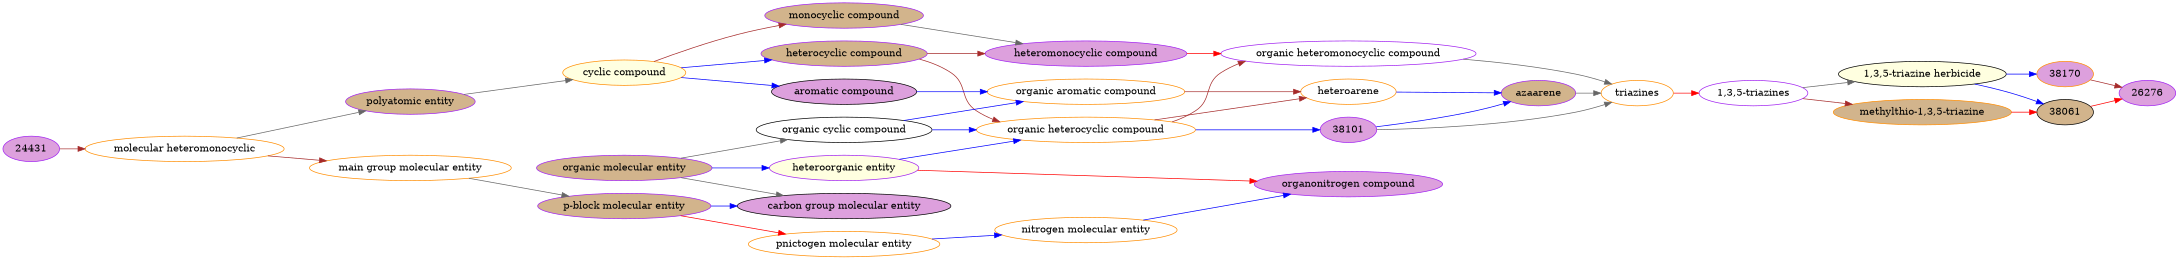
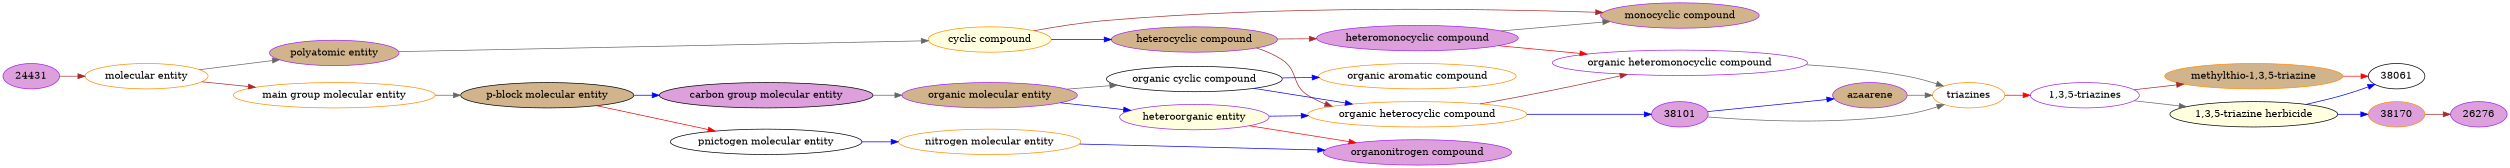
edge "monocyclic compound" -> "heteromonocyclic compound": reversed
node "aromatic compound": removed
node "heteroarene": removed
edge "38061" -> "26276": removed
node "38061": fillcolor tan -> white
node "molecular heteromonocyclic": label "molecular heteromonocyclic" -> "molecular entity"
edge "organic molecular entity" -> "carbon group molecular entity": reversed
node "p-block molecular entity": color purple -> black
node "pnictogen molecular entity": color darkorange -> black
